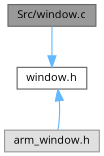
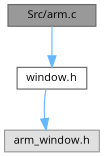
node "Src/window.c": label "Src/window.c" -> "Src/arm.c"
edge "arm_window.h" -> "window.h": reversed
